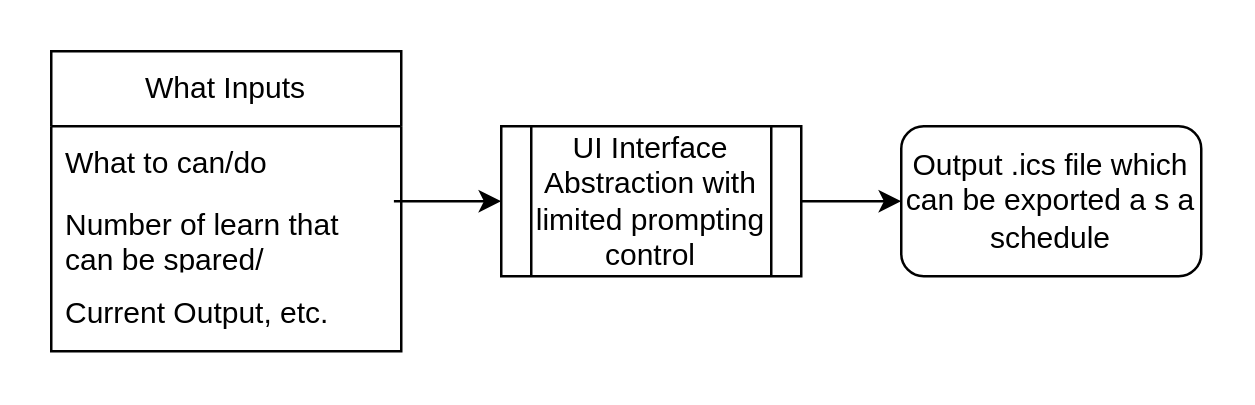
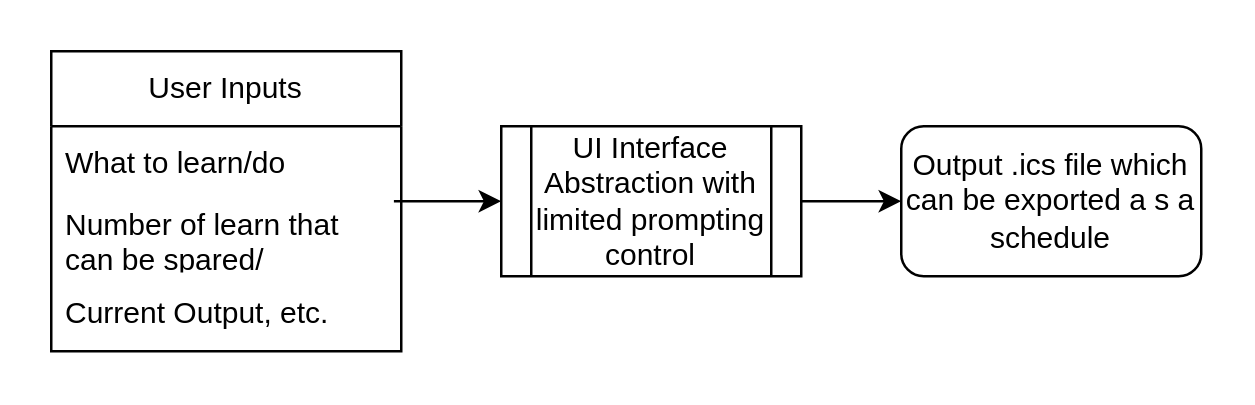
node "What Inputs": label "What Inputs" -> "User Inputs"
node "What to can/do": label "What to can/do" -> "What to learn/do"
